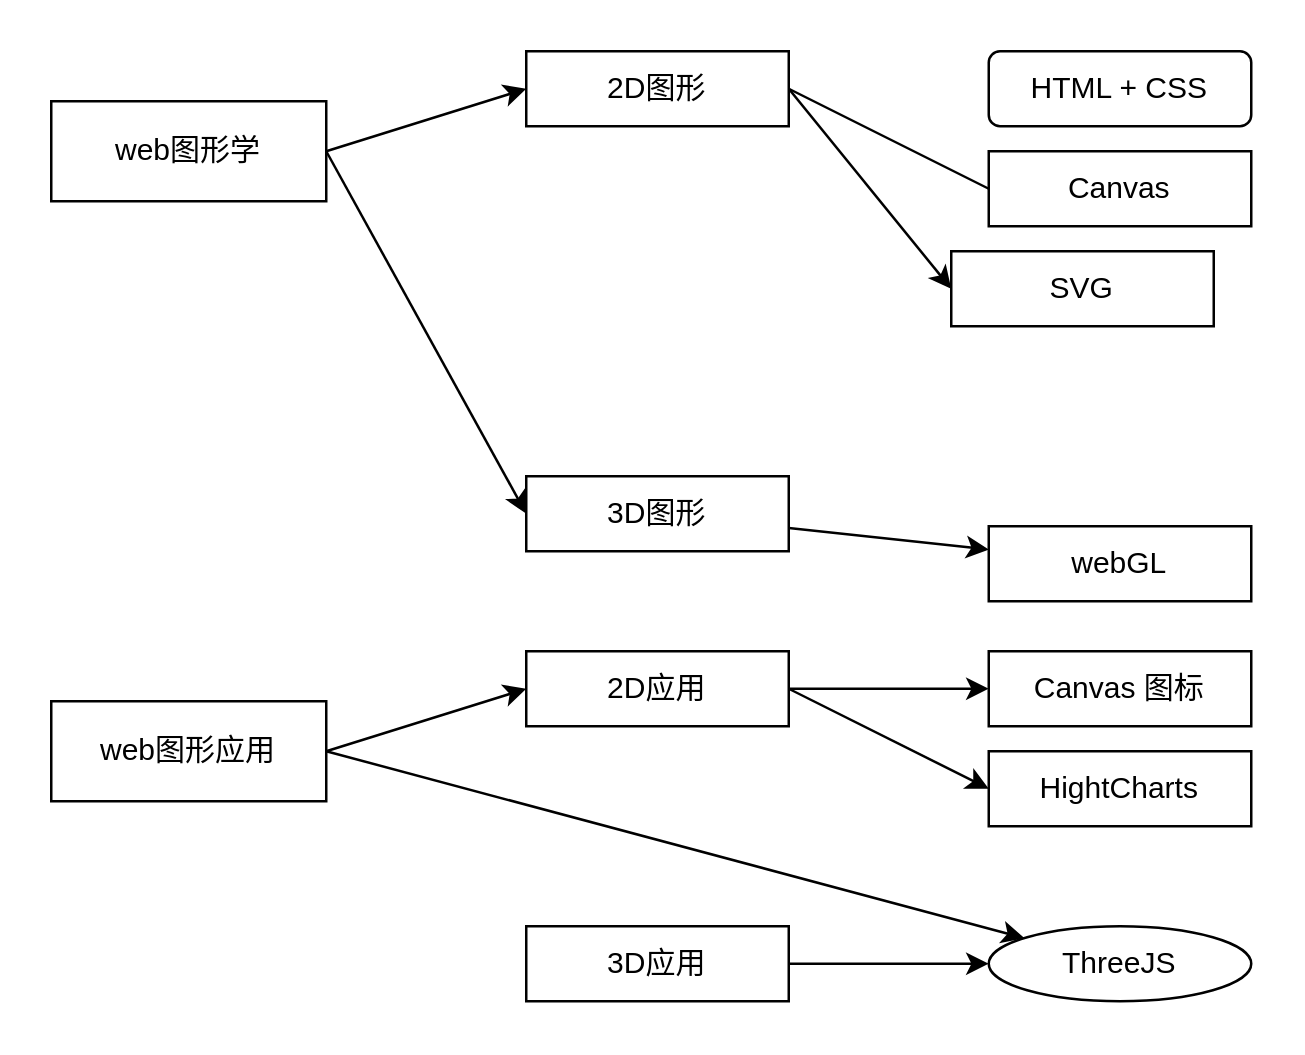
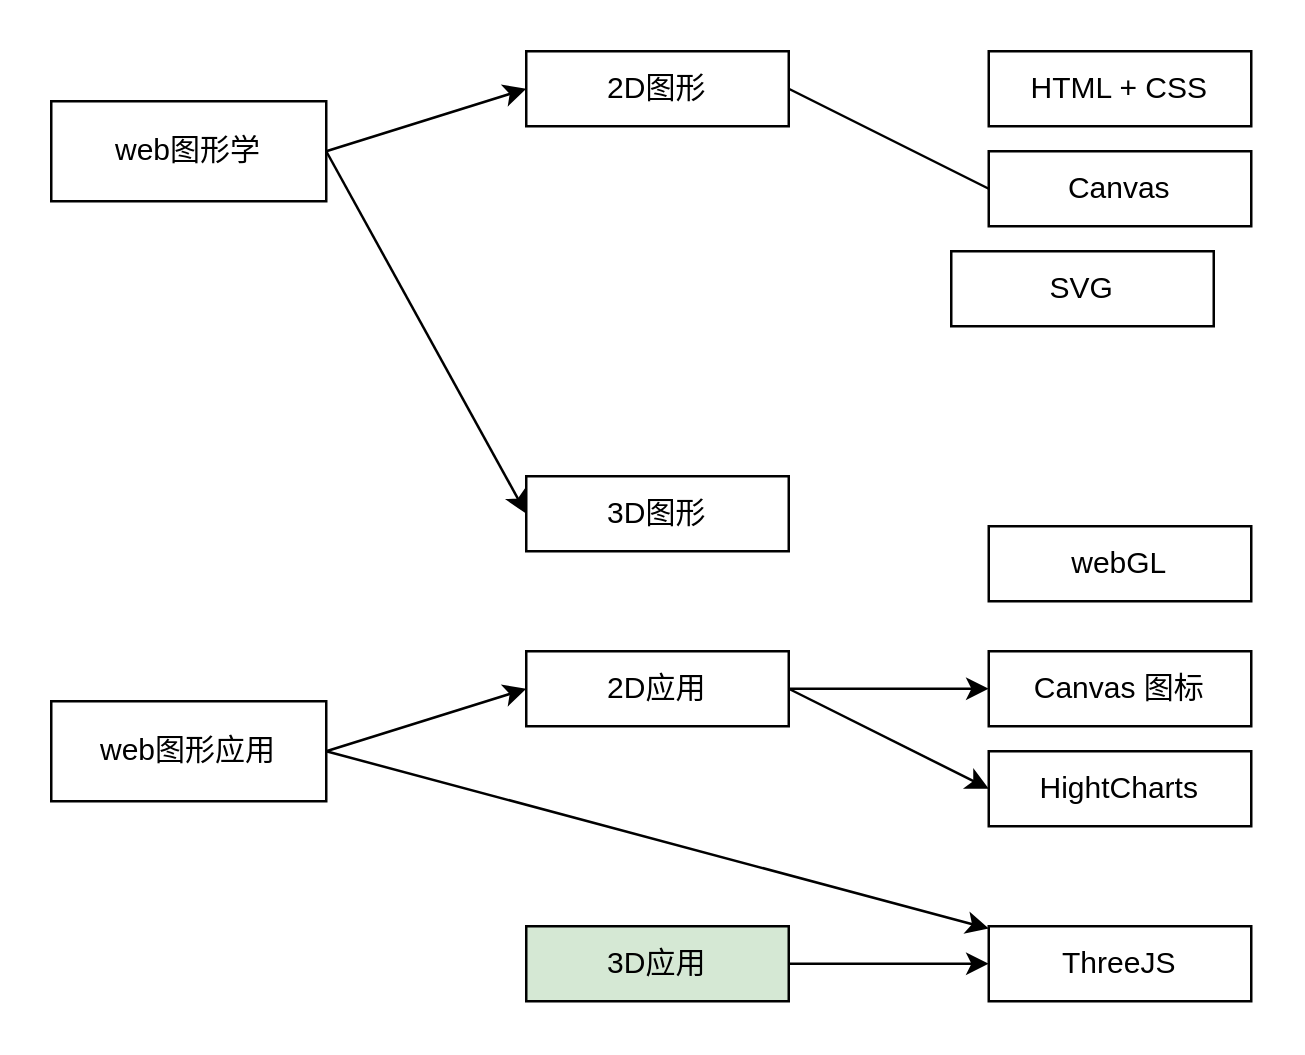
node "HTML + CSS": shape rounded rectangle -> rectangle
edge "2D图形" -> "SVG": removed
edge "3D图形" -> "webGL": removed
node "3D应用": fillcolor #ffffff -> #d5e8d4
node "ThreeJS": shape ellipse -> rectangle
